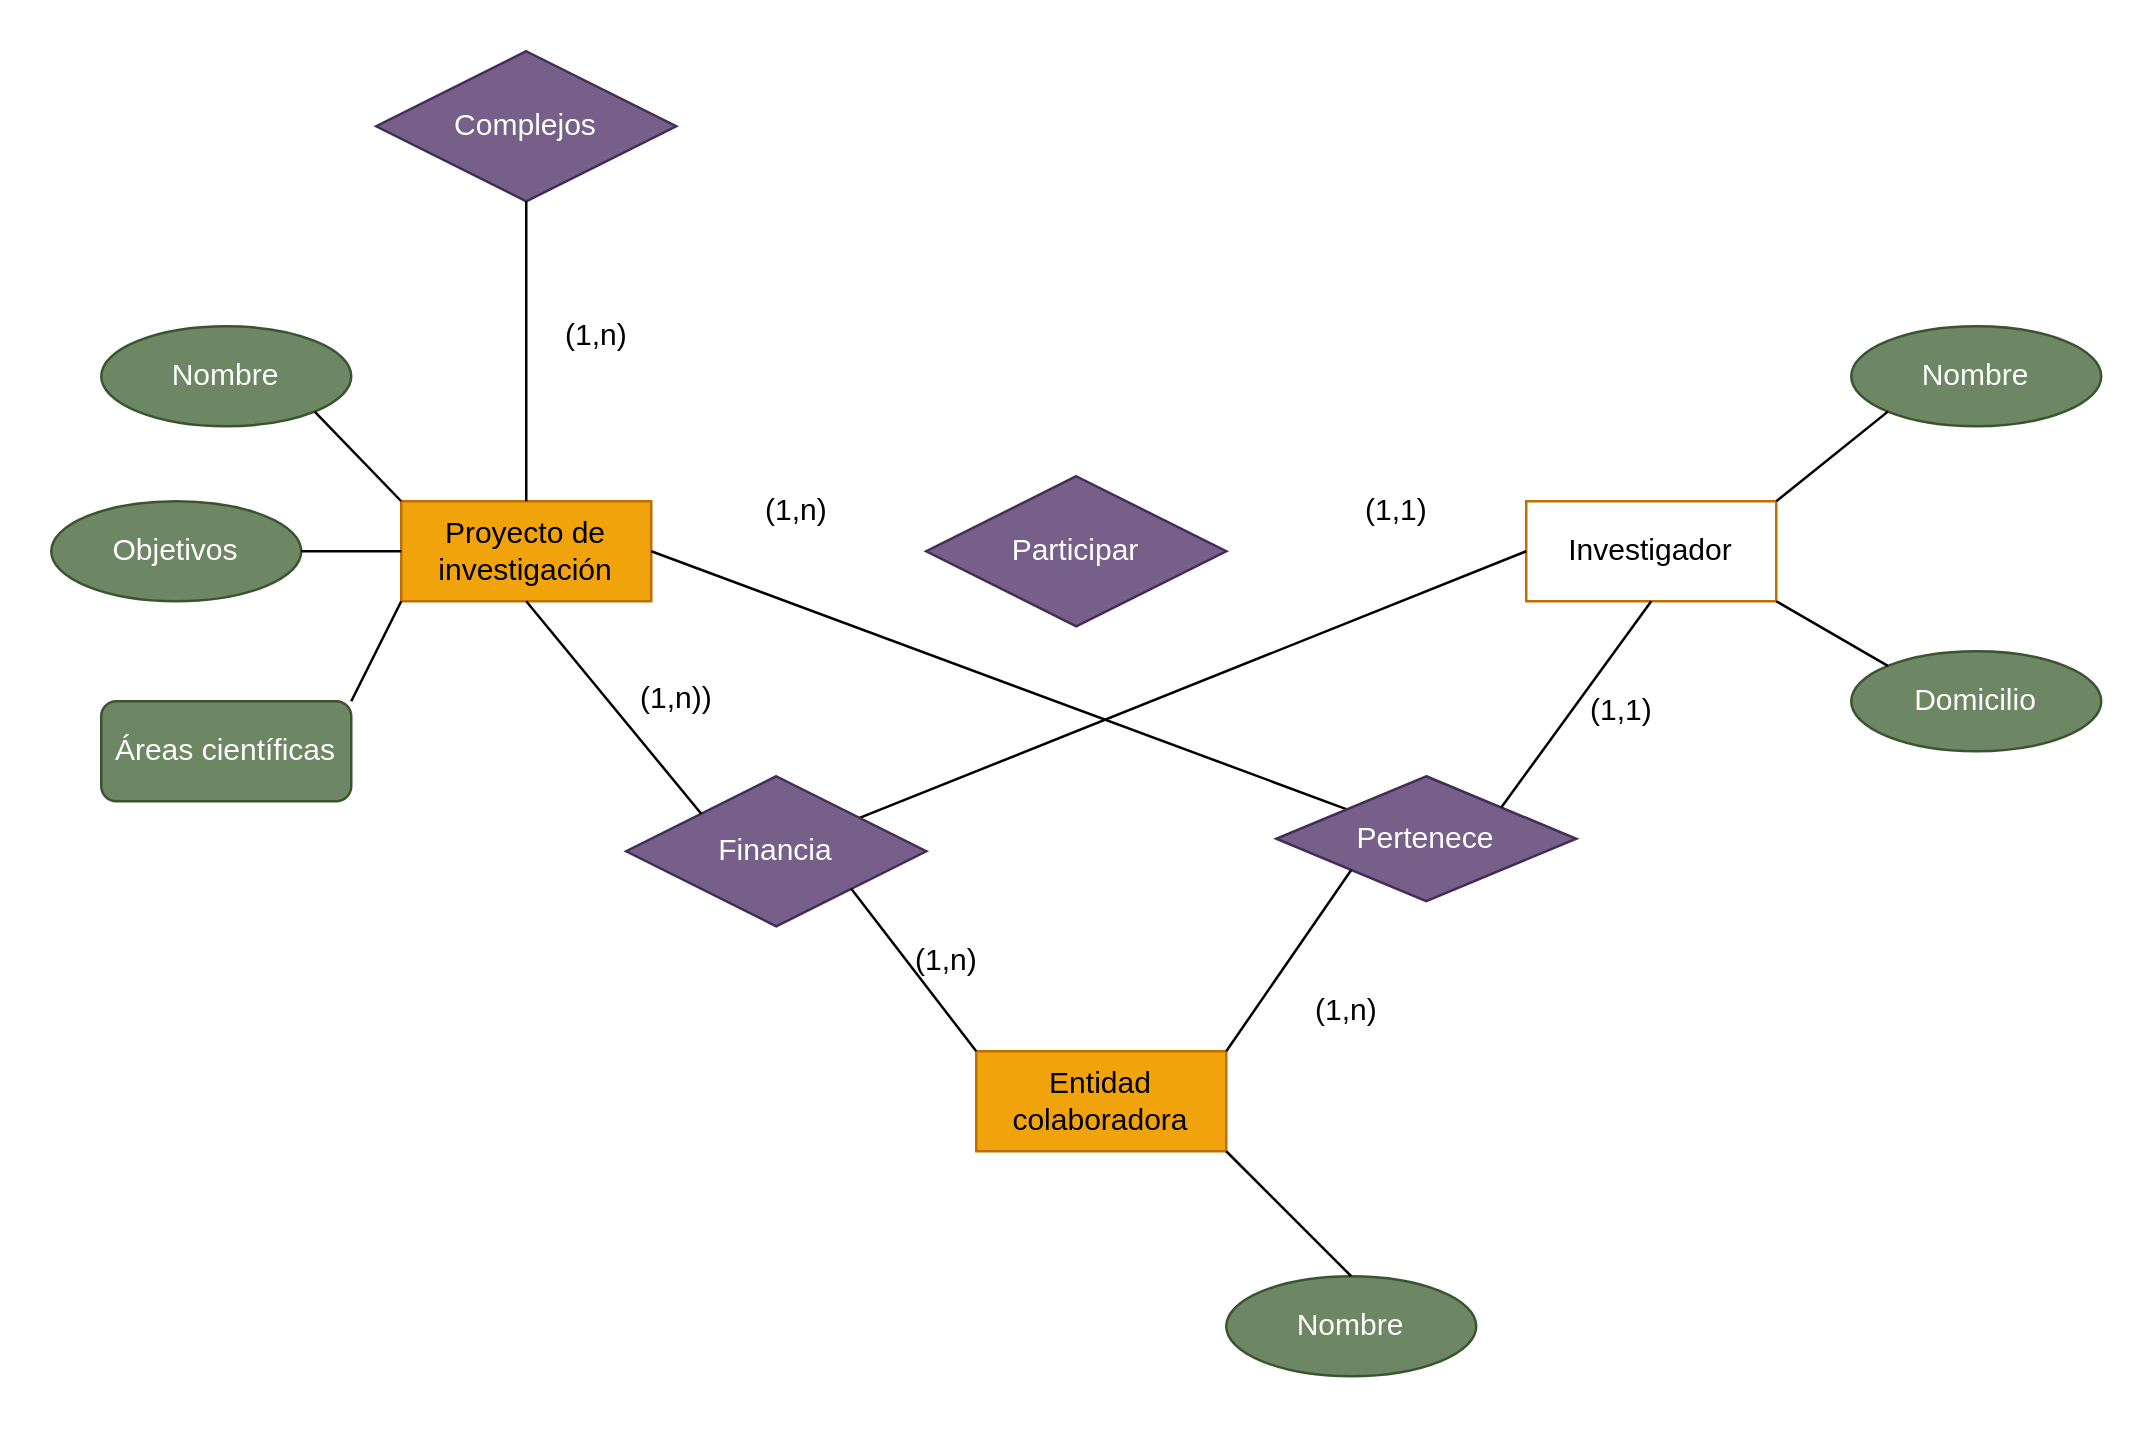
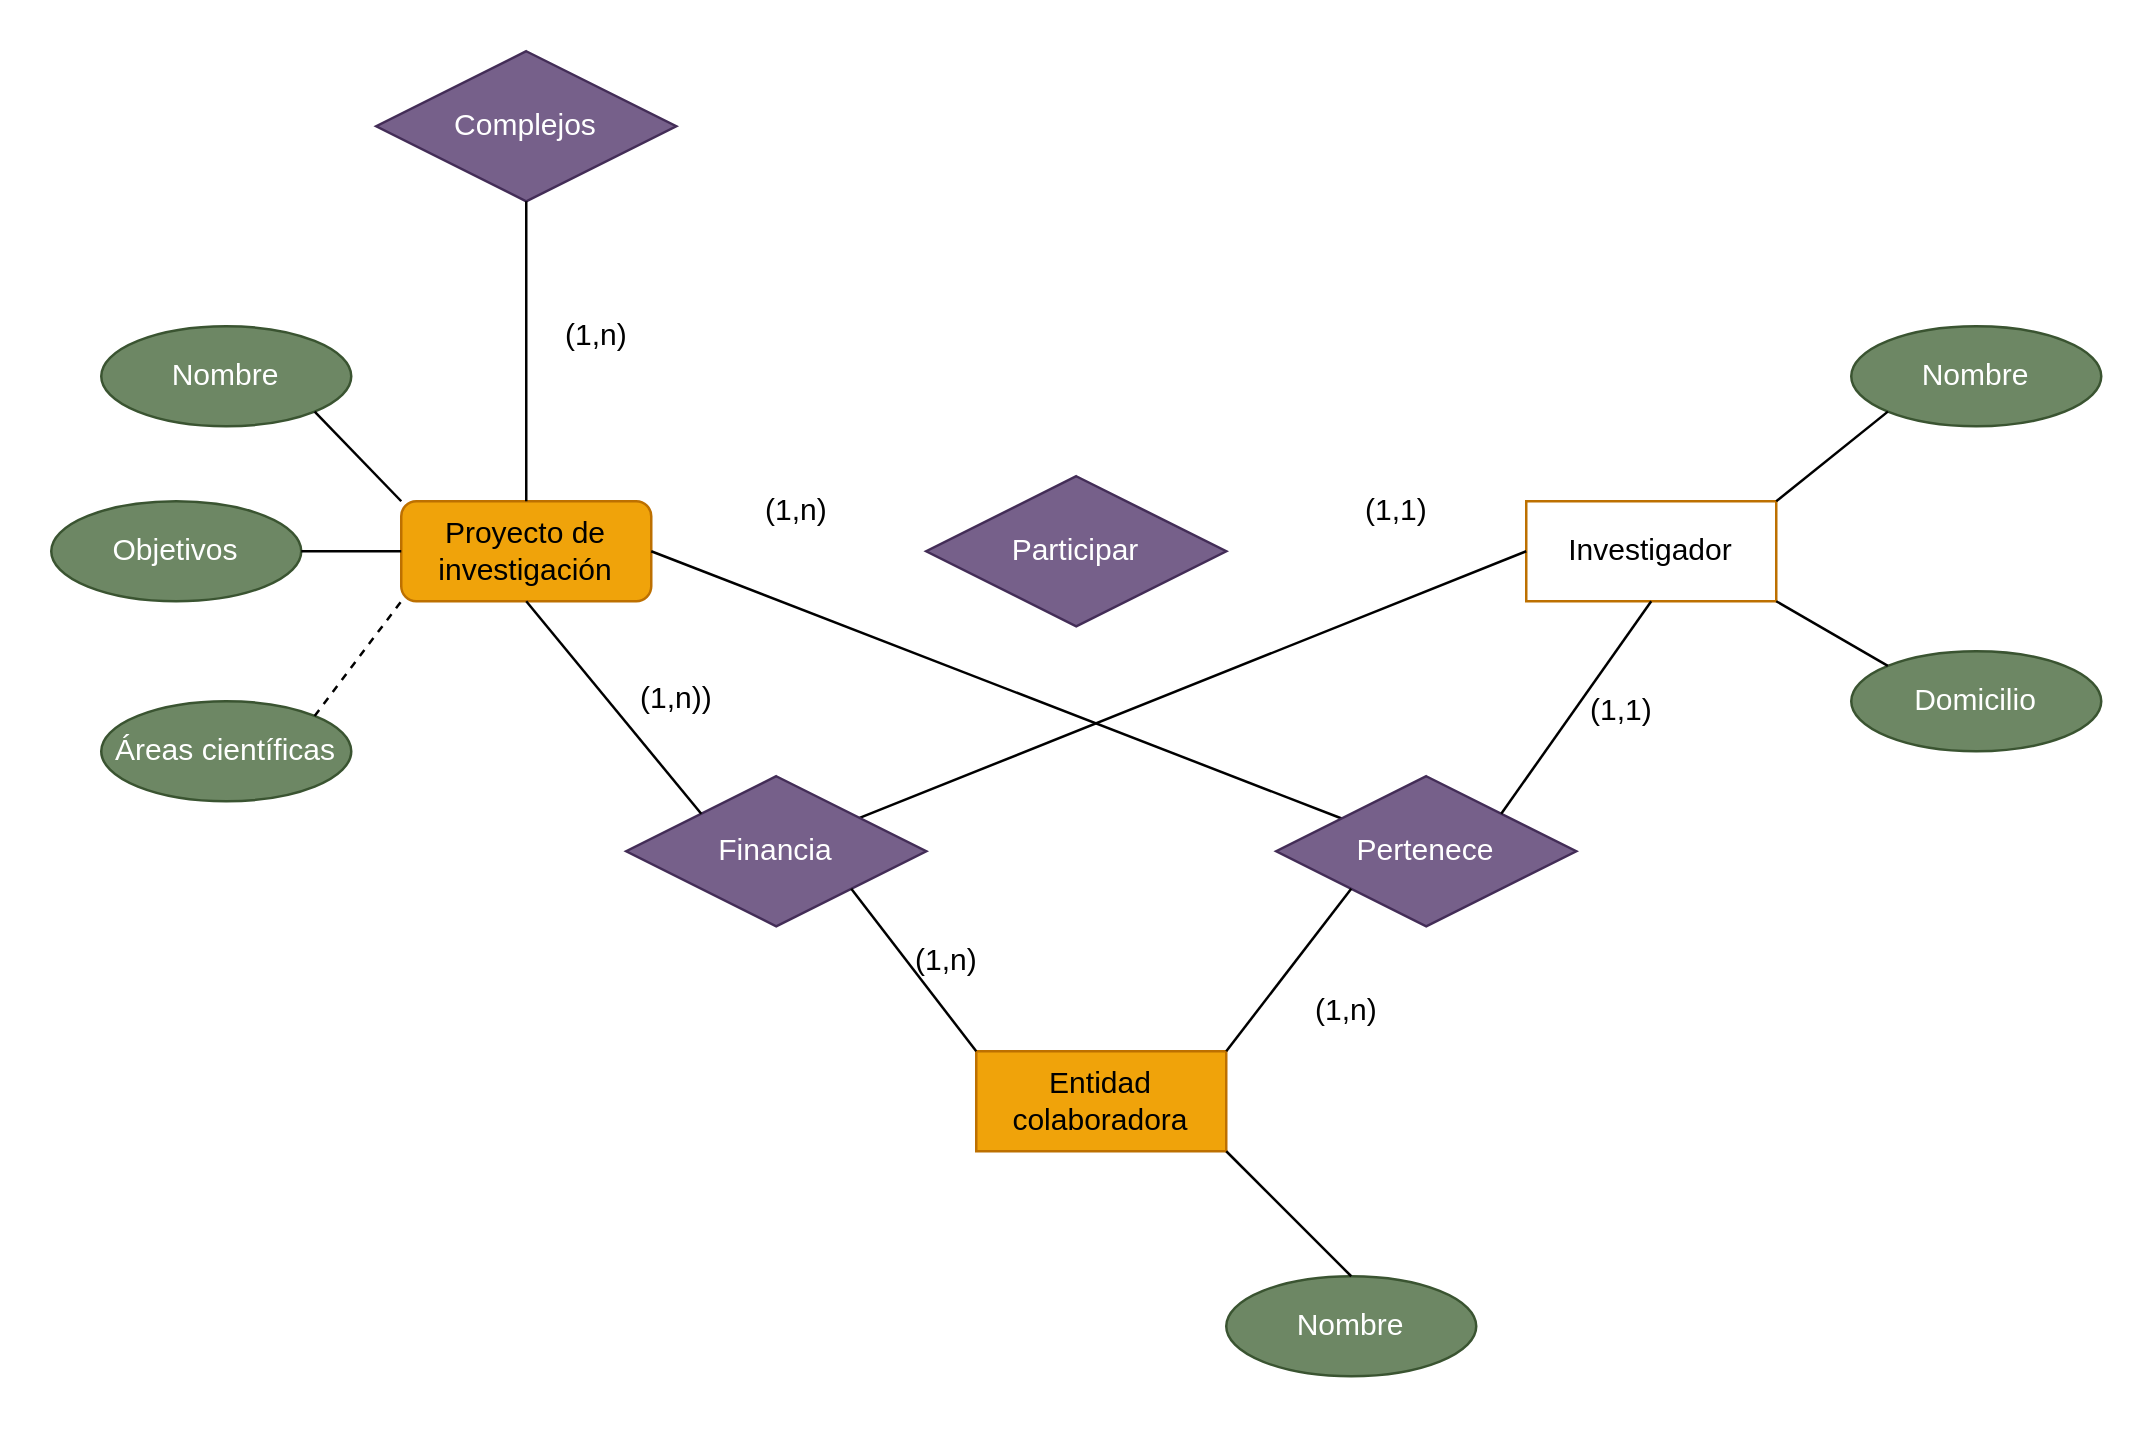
node "Proyecto de investigación": shape rectangle -> rounded rectangle
edge "Proyecto de investigación" -- "Áreas científicas": style solid -> dashed
node "Áreas científicas": shape rounded rectangle -> ellipse
node "Pertenece": size 300x125 -> 300x150
